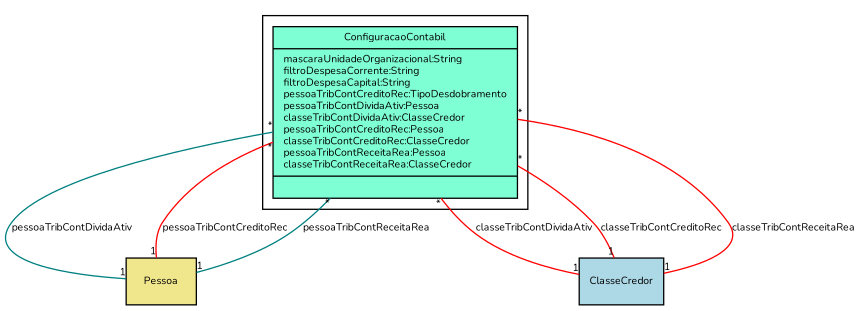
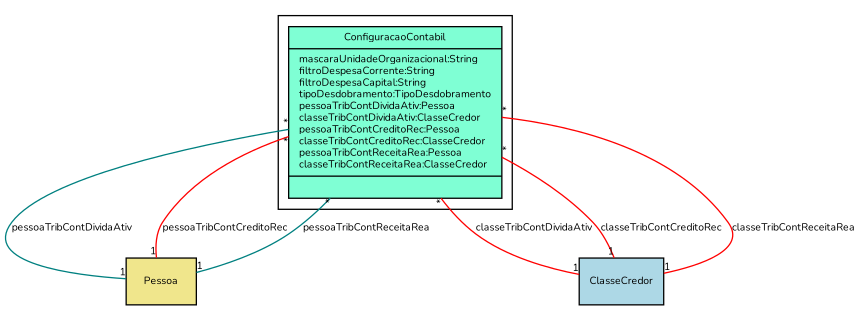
node "ConfiguracaoContabil": text "pessoaTribContCreditoRec:TipoDesdobramento" -> "tipoDesdobramento:TipoDesdobramento"
